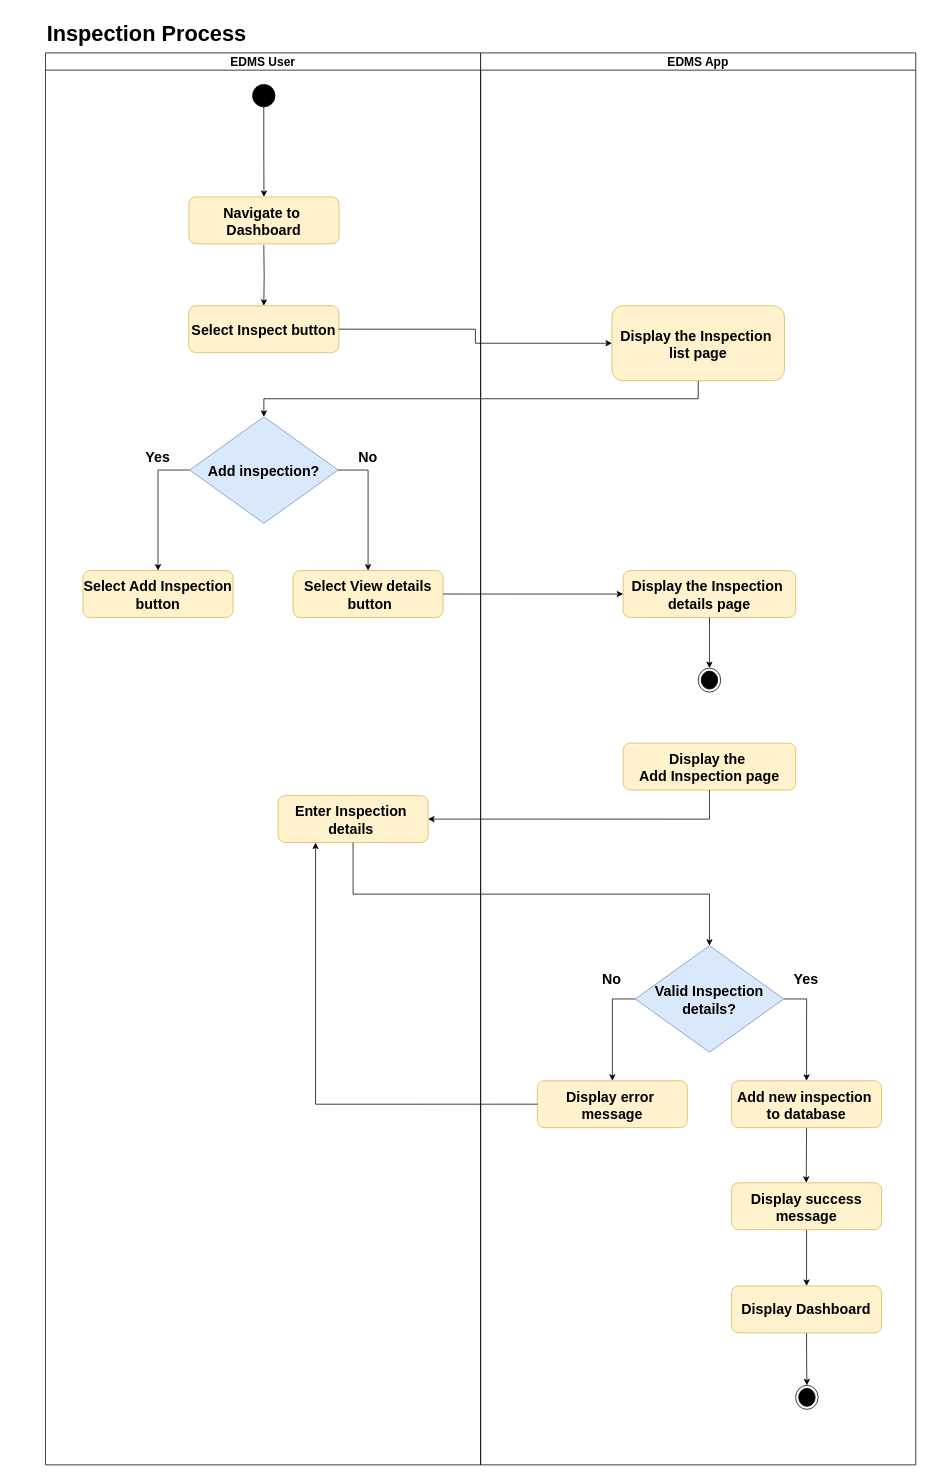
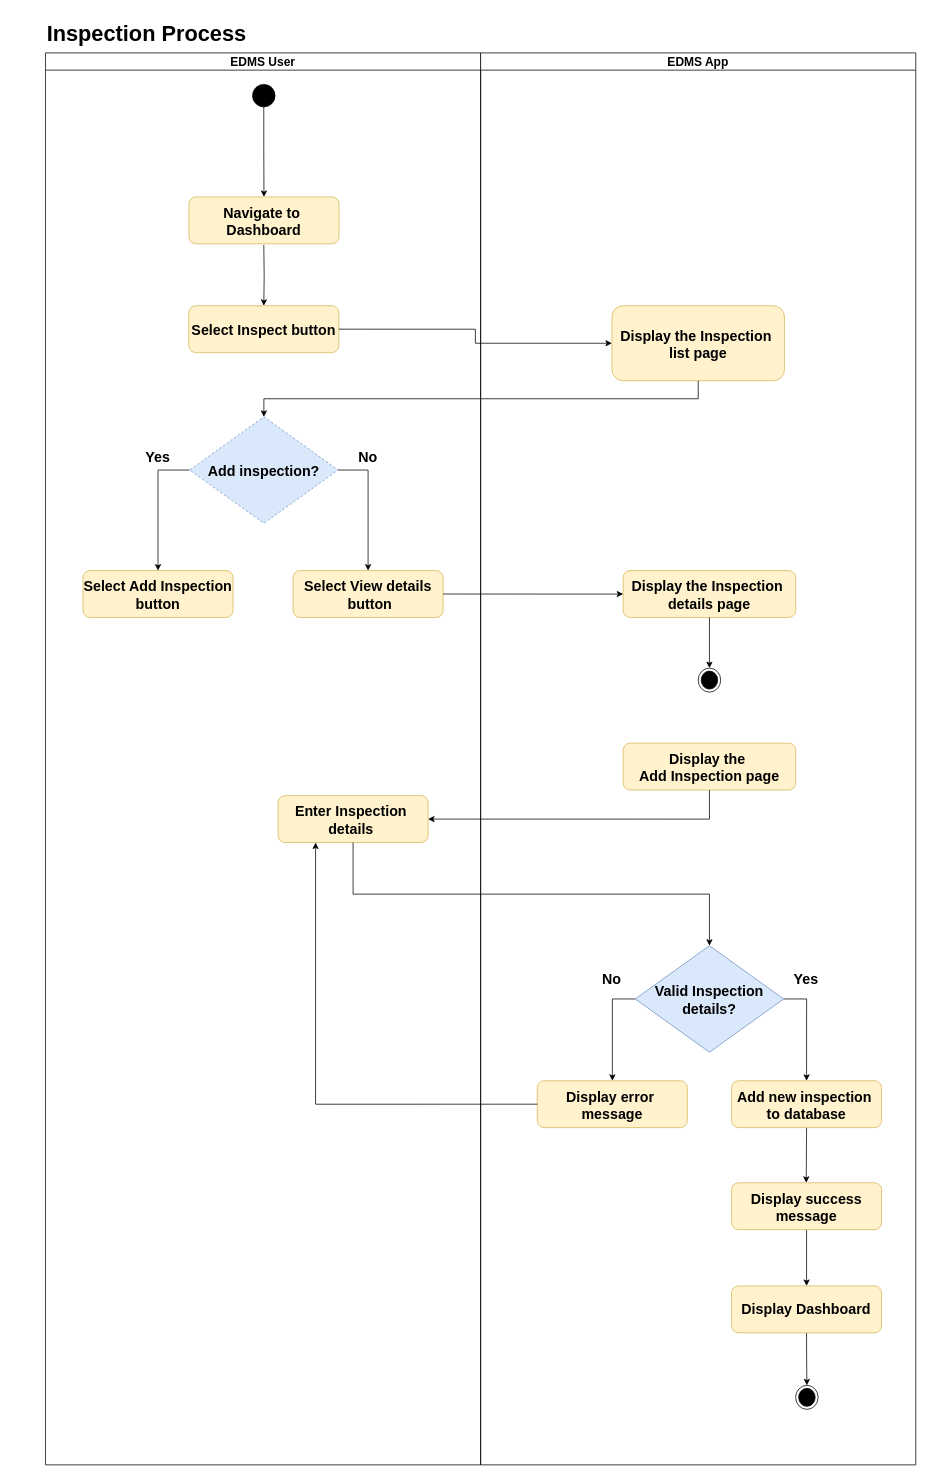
node "Add inspection?": style solid -> dashed
